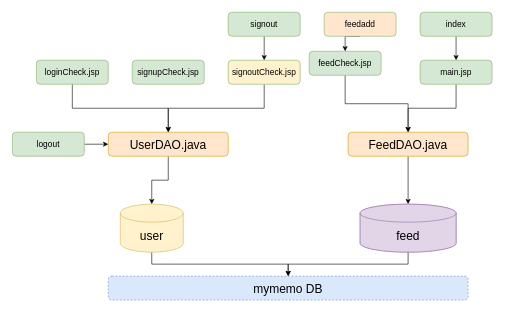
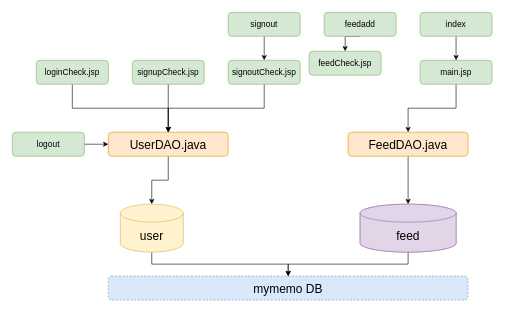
node "feedadd": fillcolor #ffe6cc -> #d5e8d4
node "signoutCheck.jsp": fillcolor #fff2cc -> #d5e8d4
edge "signupCheck.jsp" -> "UserDAO.java": added
edge "feedCheck.jsp" -> "FeedDAO.java": removed
